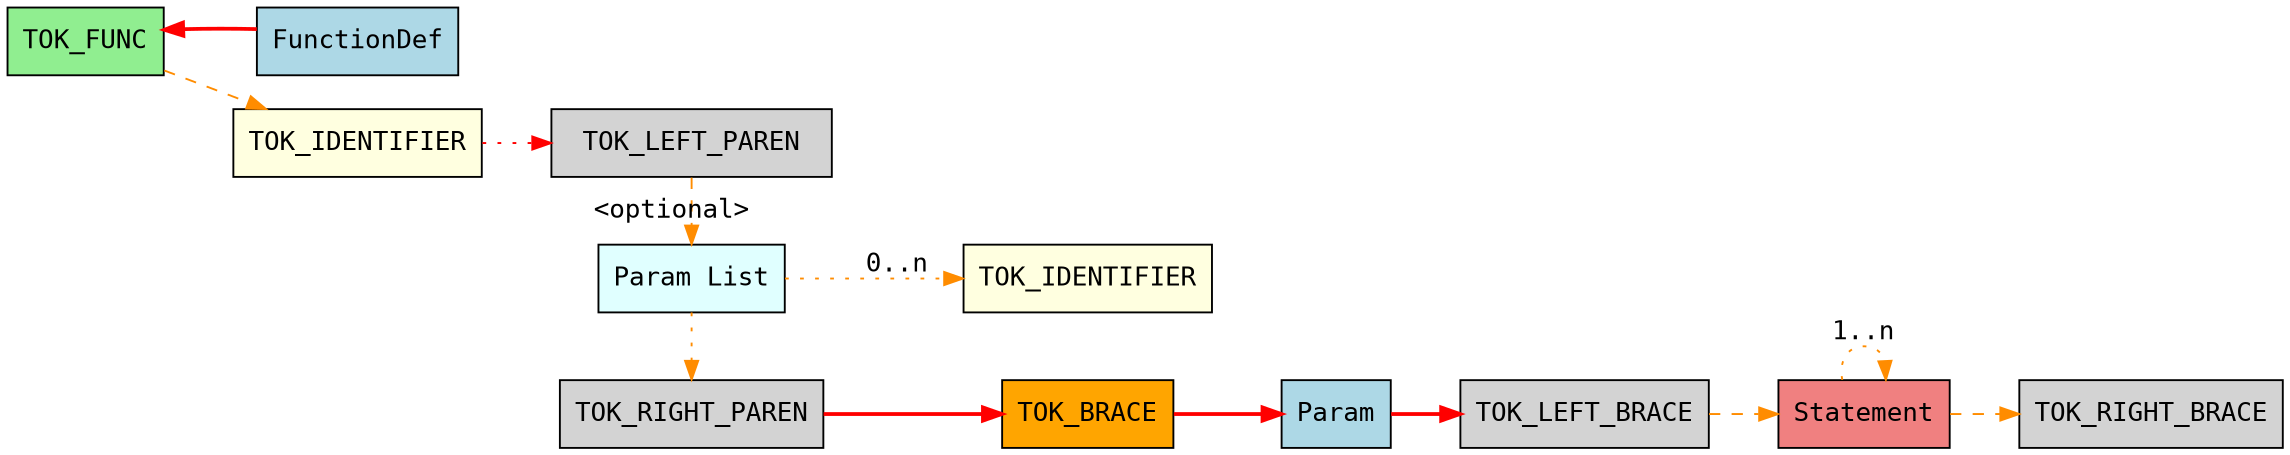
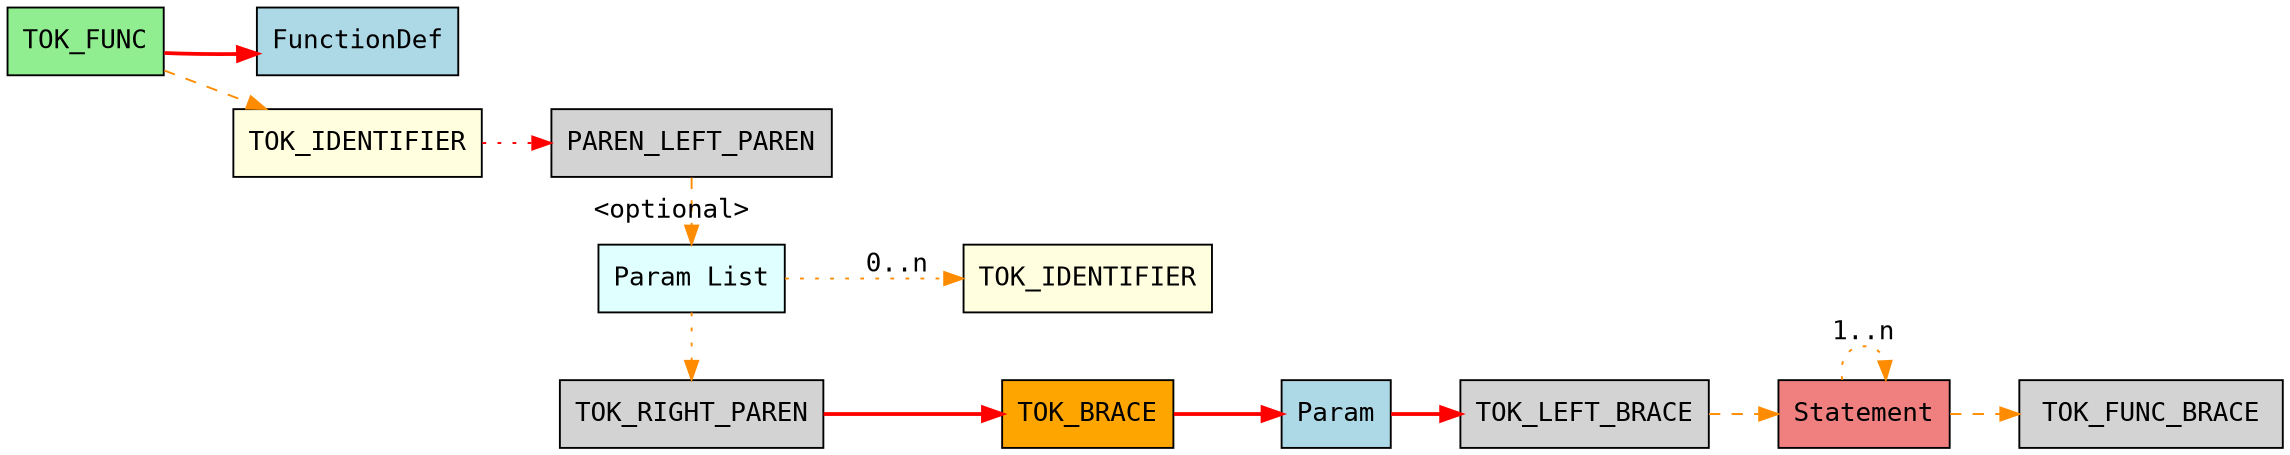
edge "FunctionDef" -> "TOK_FUNC": reversed
node "TOK_LEFT_PAREN": label "TOK_LEFT_PAREN" -> "PAREN_LEFT_PAREN"
node "TOK_RIGHT_BRACE": label "TOK_RIGHT_BRACE" -> "TOK_FUNC_BRACE"
